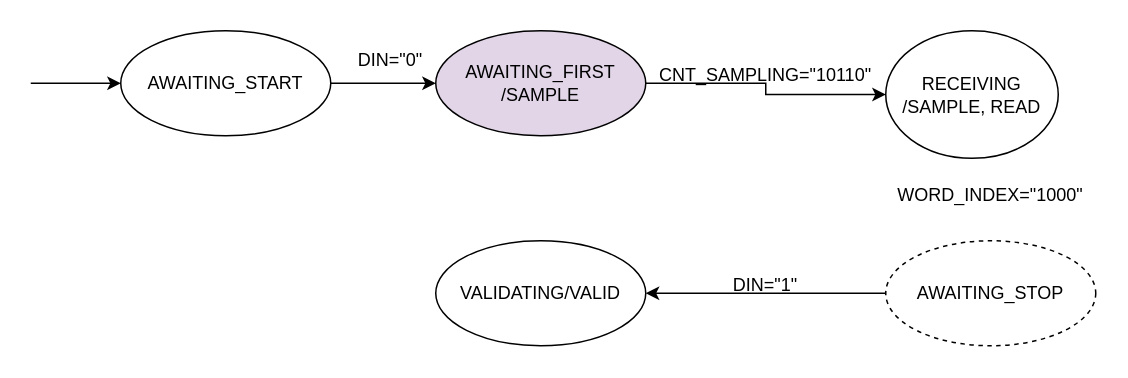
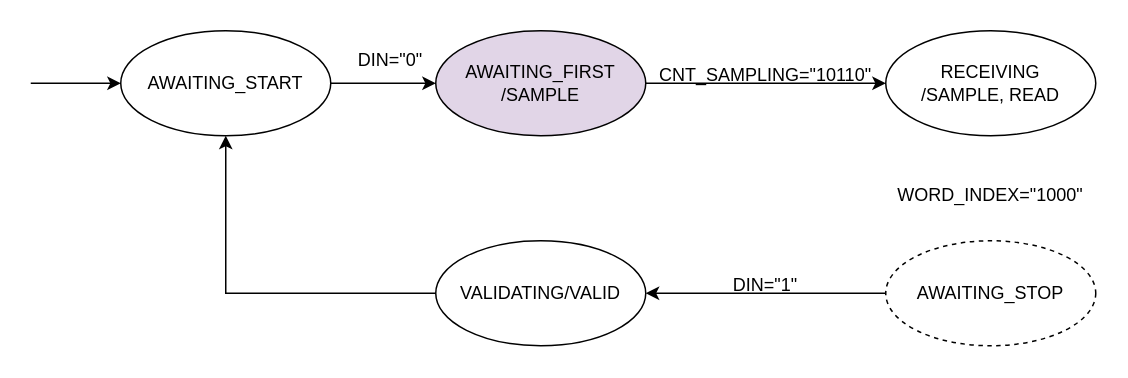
node "RECEIVING /SAMPLE, READ": size 173x128 -> 210x105
edge "VALIDATING/VALID" -> "AWAITING_START": added
